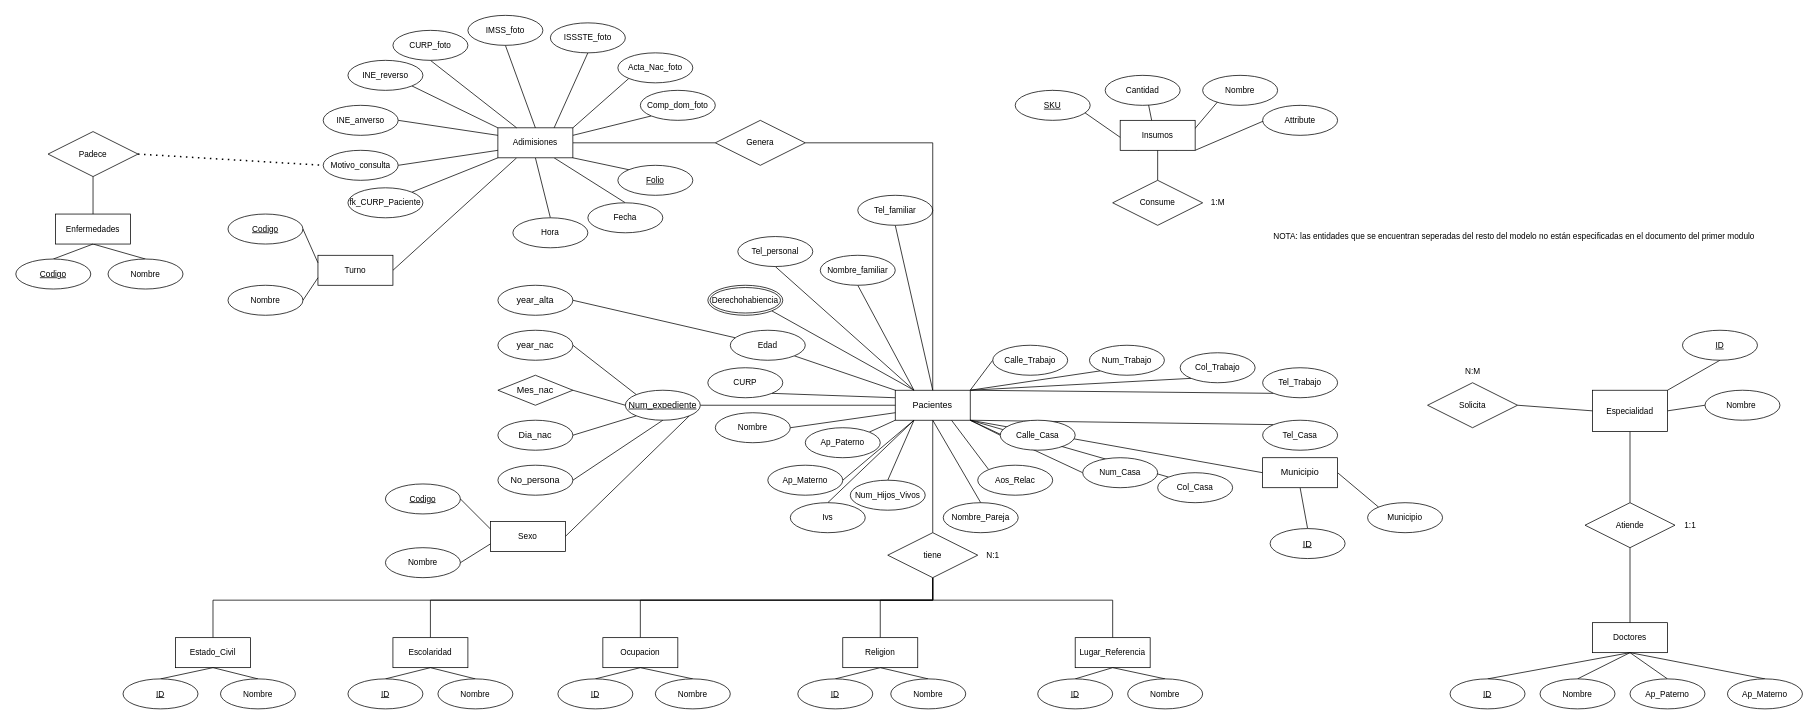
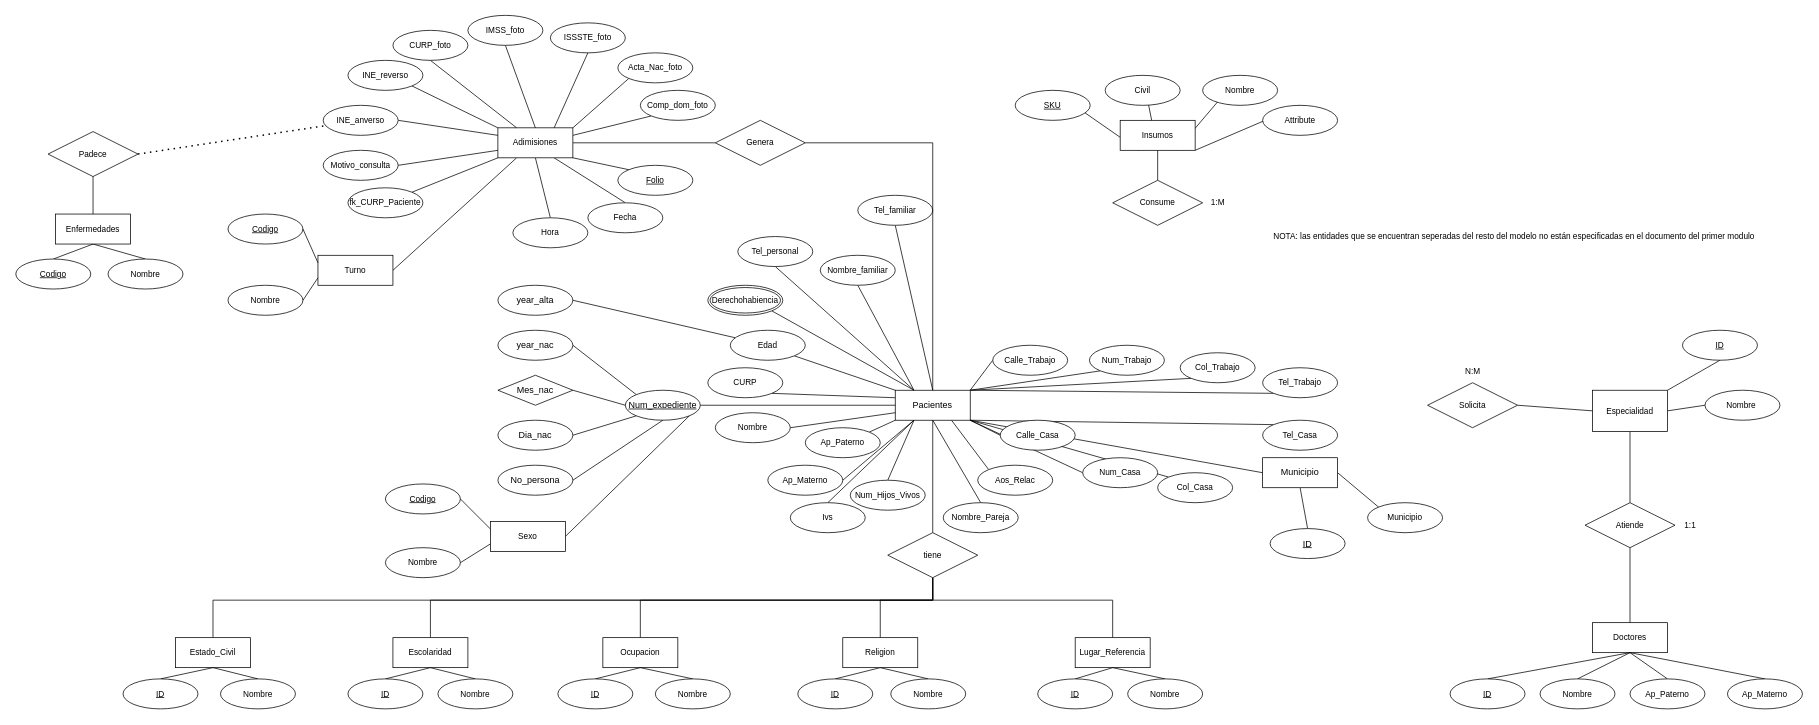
node "Cantidad": label "Cantidad" -> "Civil"
edge "Padece" -- "Motivo_consulta": now "Padece" -- "INE_anverso"
node "N:1": removed
